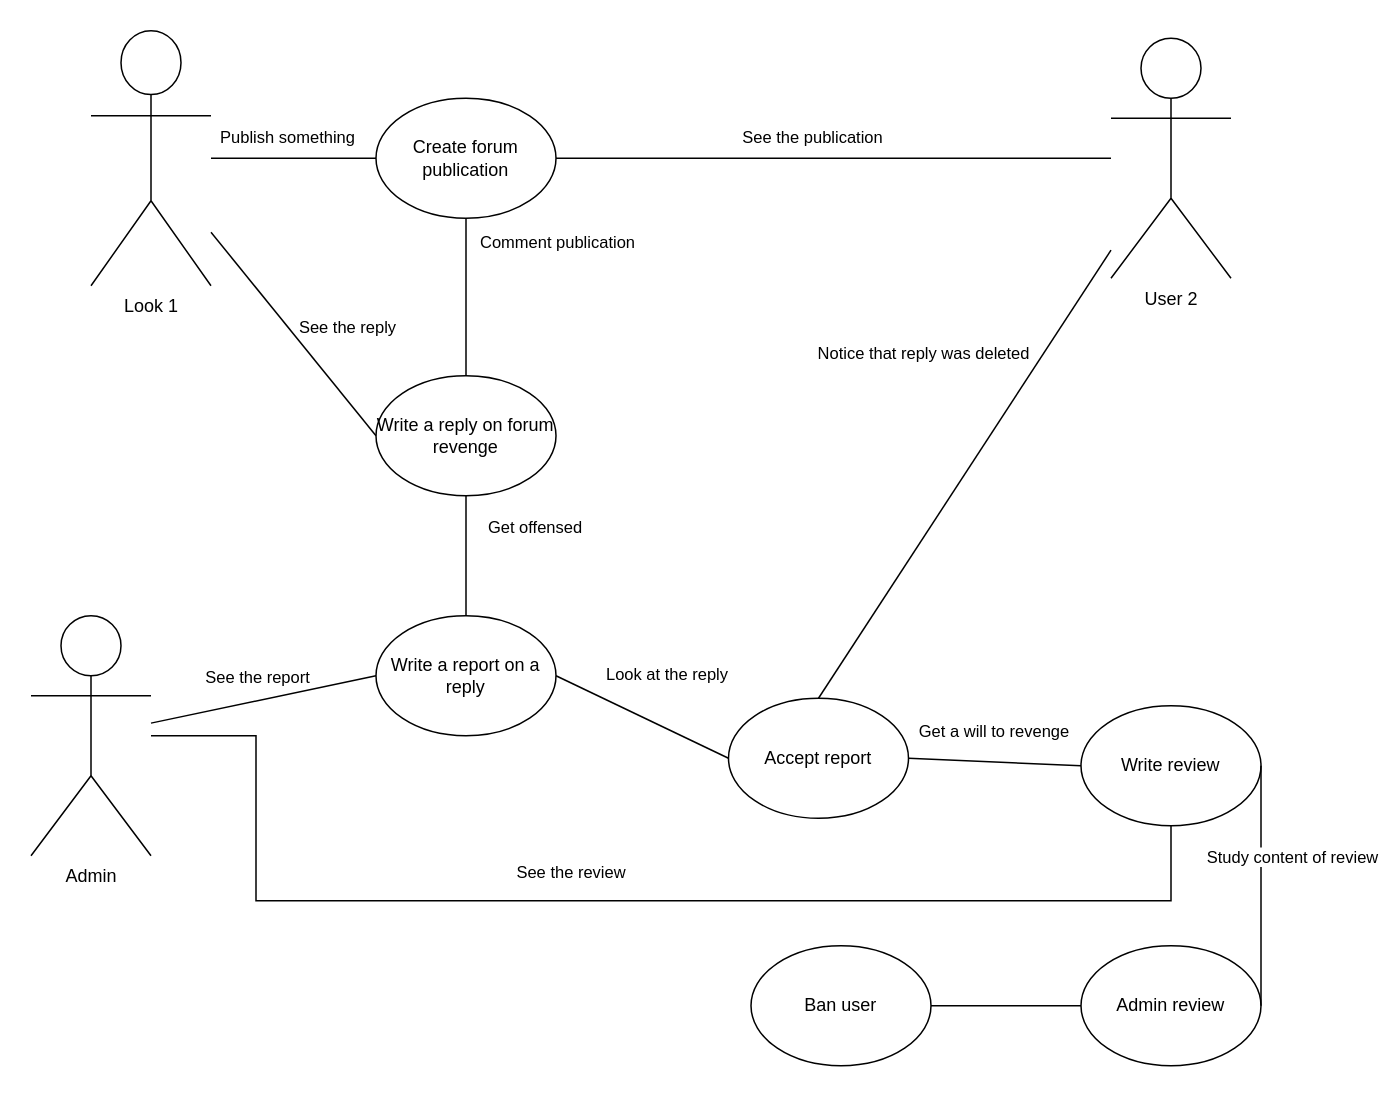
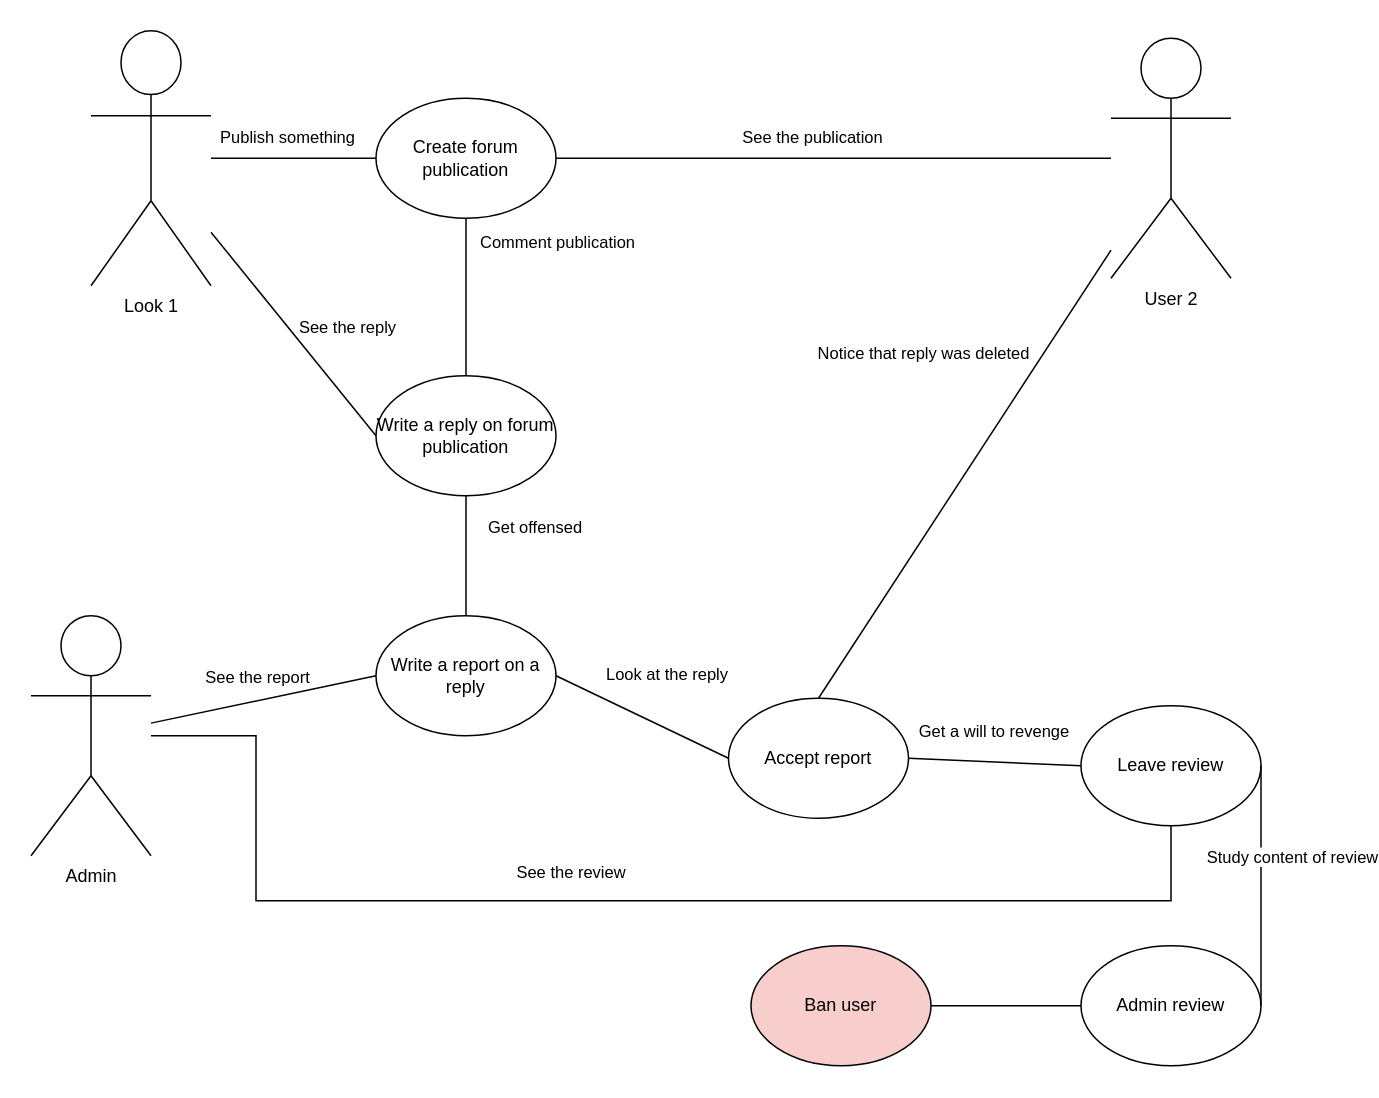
node "Write a reply on forum revenge": label "Write a reply on forum revenge" -> "Write a reply on forum publication"
node "Write review": label "Write review" -> "Leave review"
node "Ban user": fillcolor #ffffff -> #f8cecc
